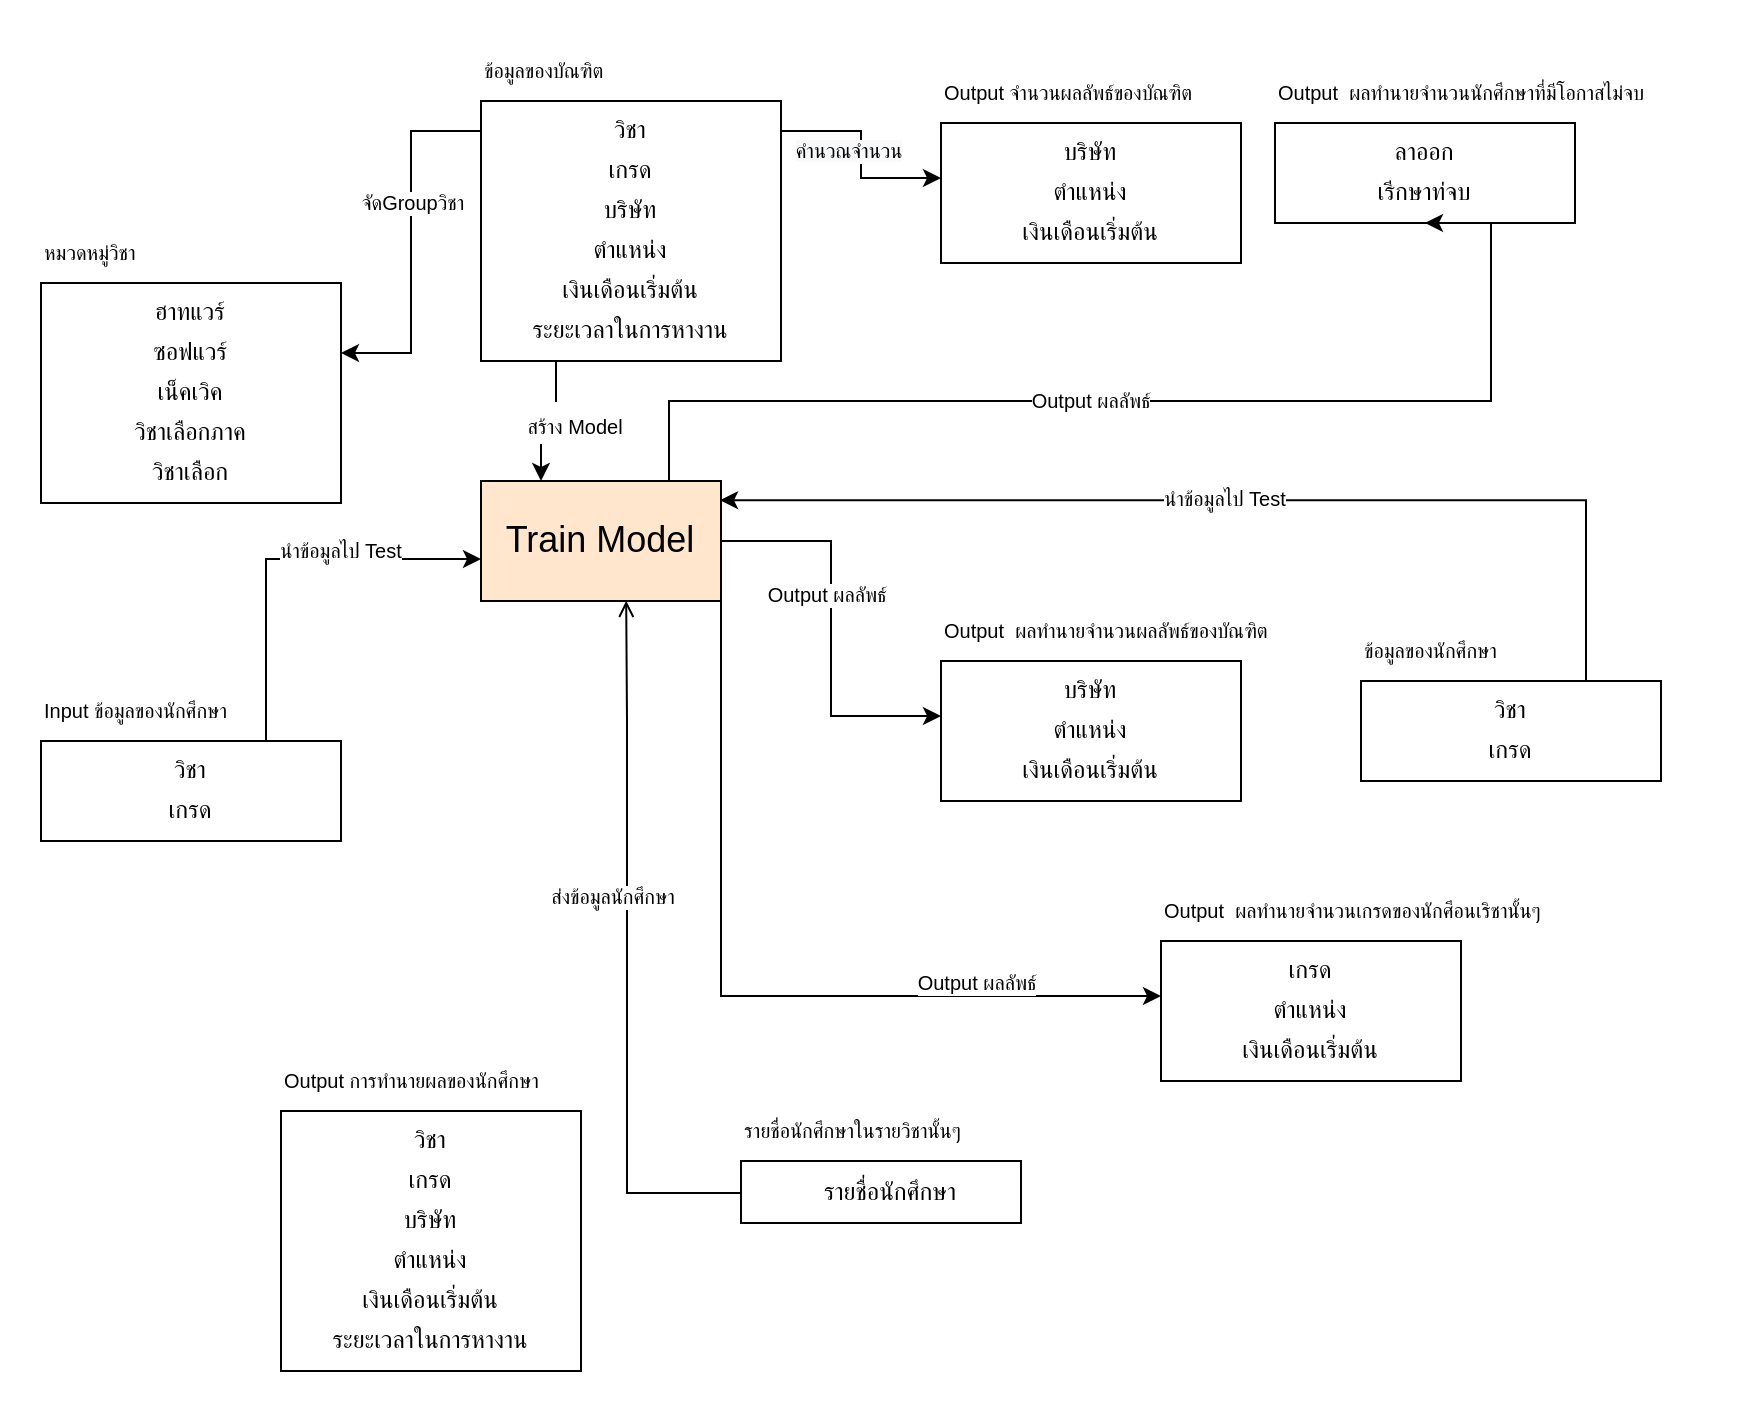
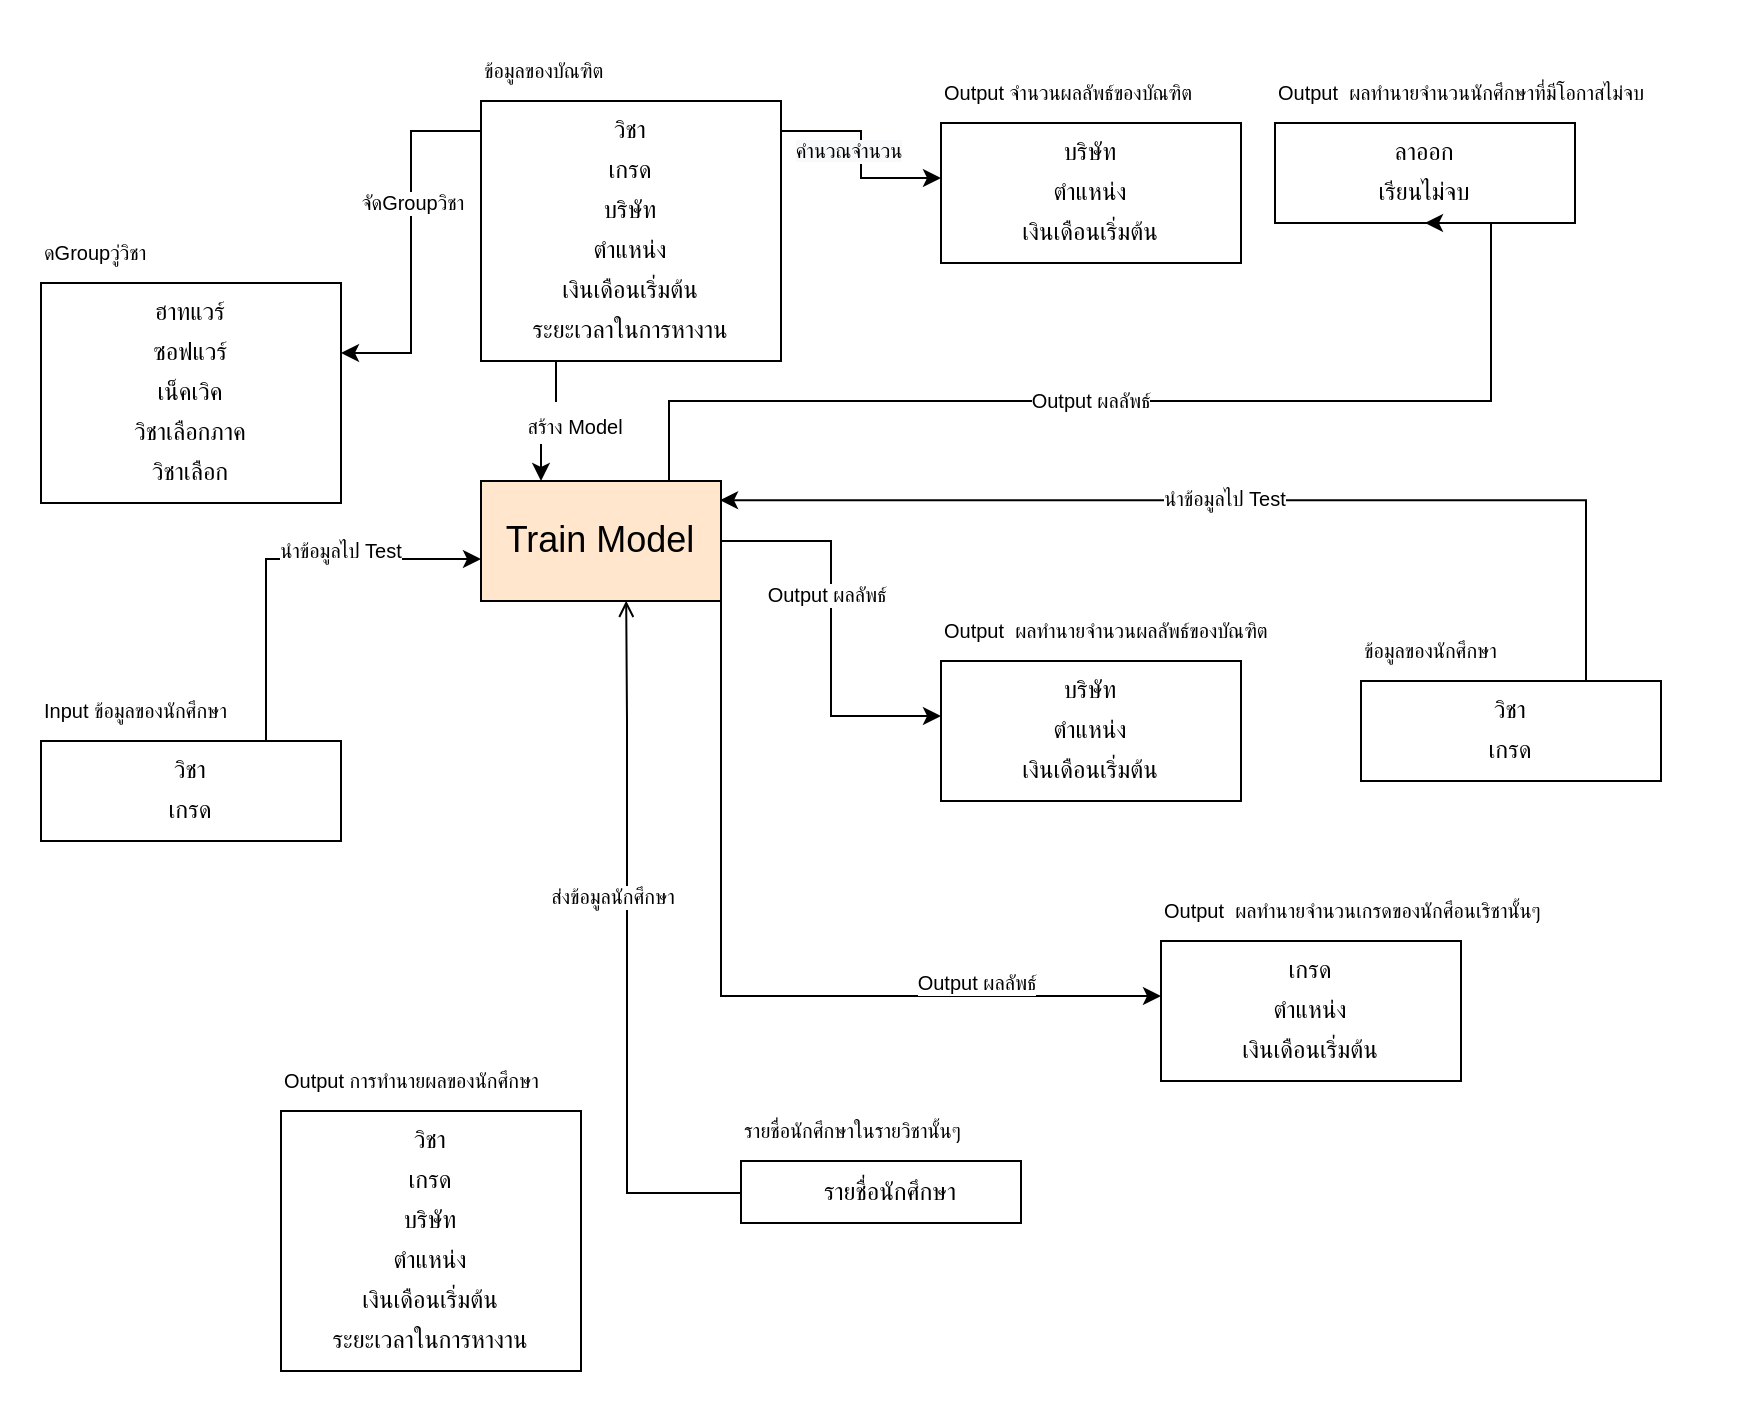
node "เรีกษาท่จบ": label "เรีกษาท่จบ" -> "เรียนไม่จบ"
node "หมวดหมู่วิชา": label "หมวดหมู่วิชา" -> "ดGroupวู่วิชา"
